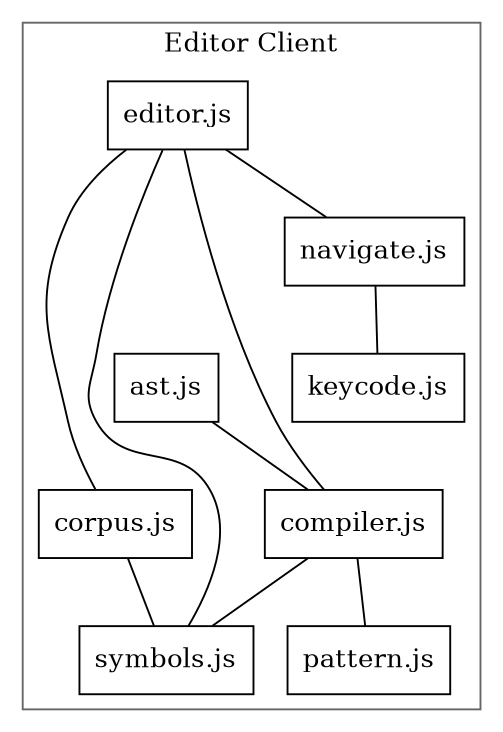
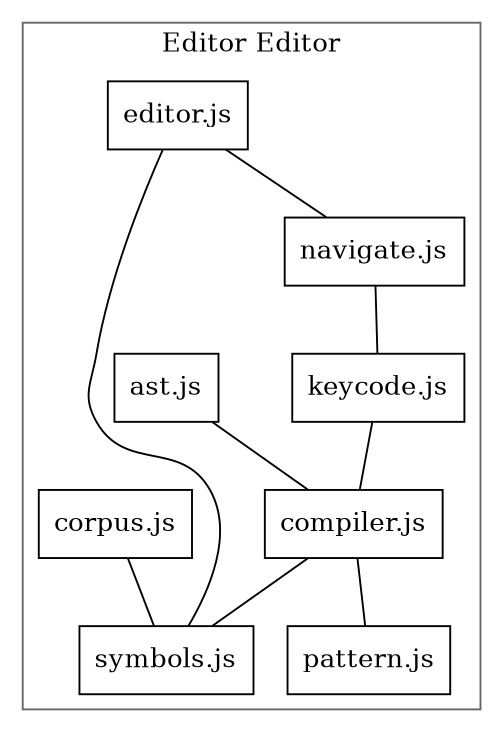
cluster "Editor Client": label "Editor Client" -> "Editor Editor"
edge "editor.js" -- "corpus.js": removed
edge "editor.js" -- "compiler.js": now "keycode.js" -- "compiler.js"
